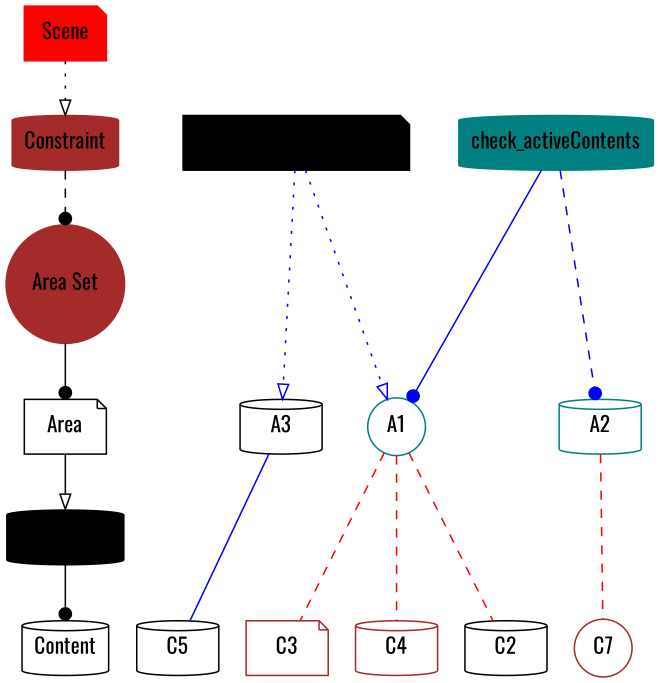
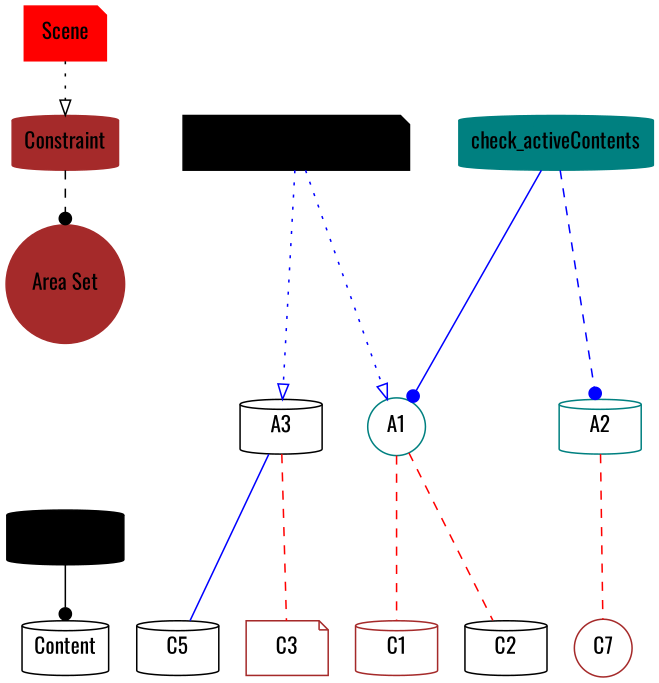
node "Area": removed
edge "A1" -- "C3": now "A3" -- "C3"
node "C4": label "C4" -> "C1"
